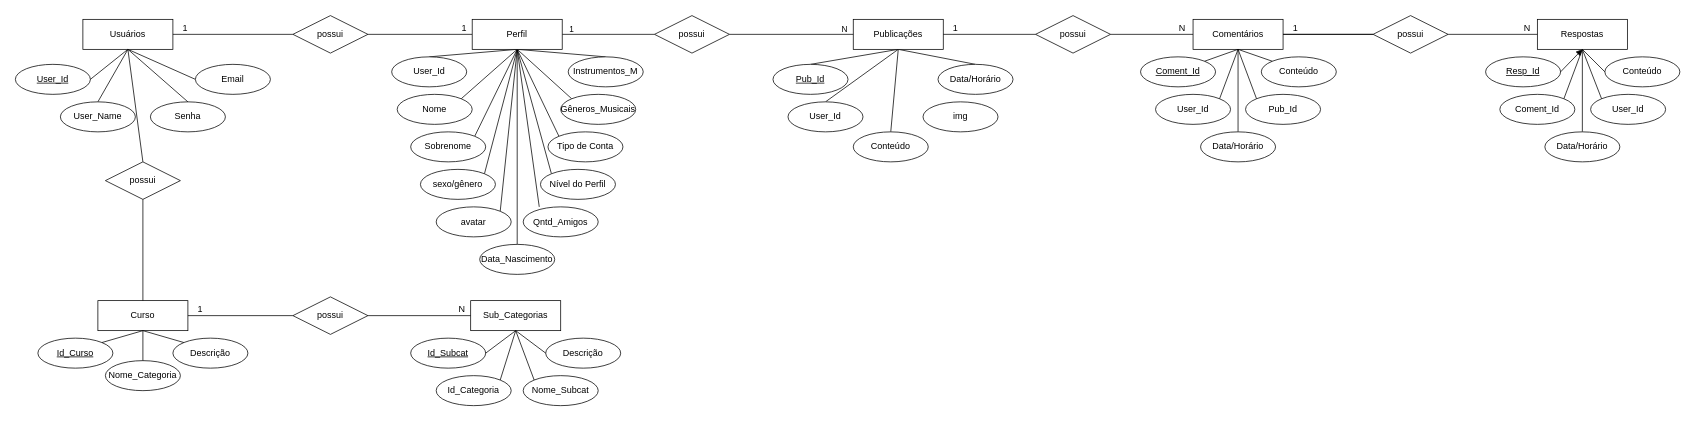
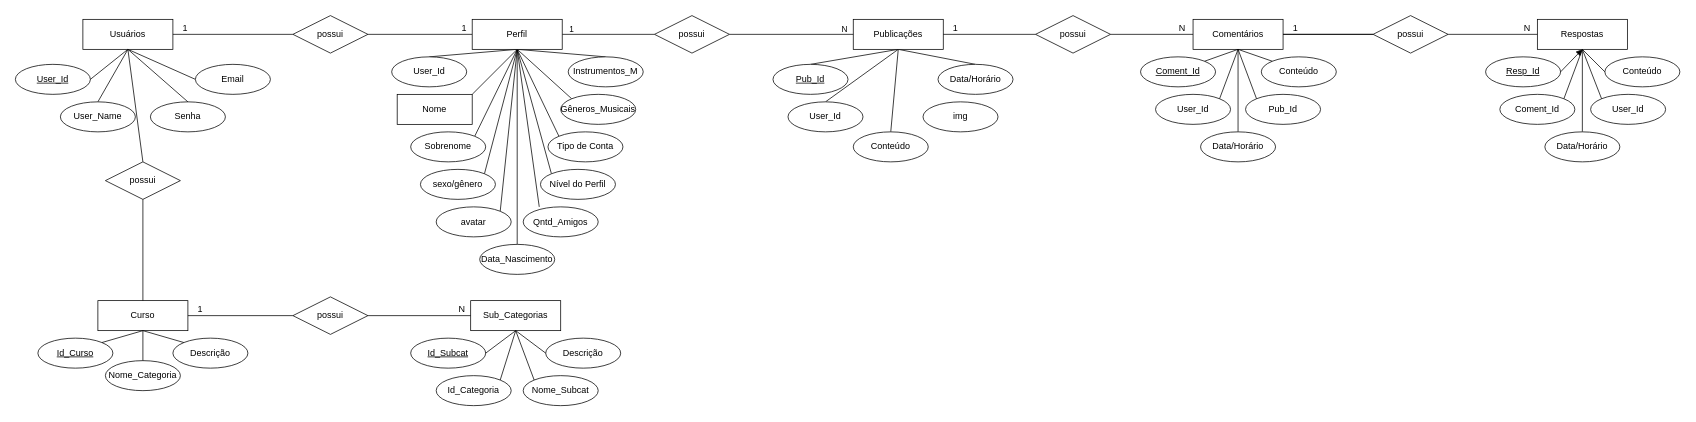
node "Nome": shape ellipse -> rectangle
